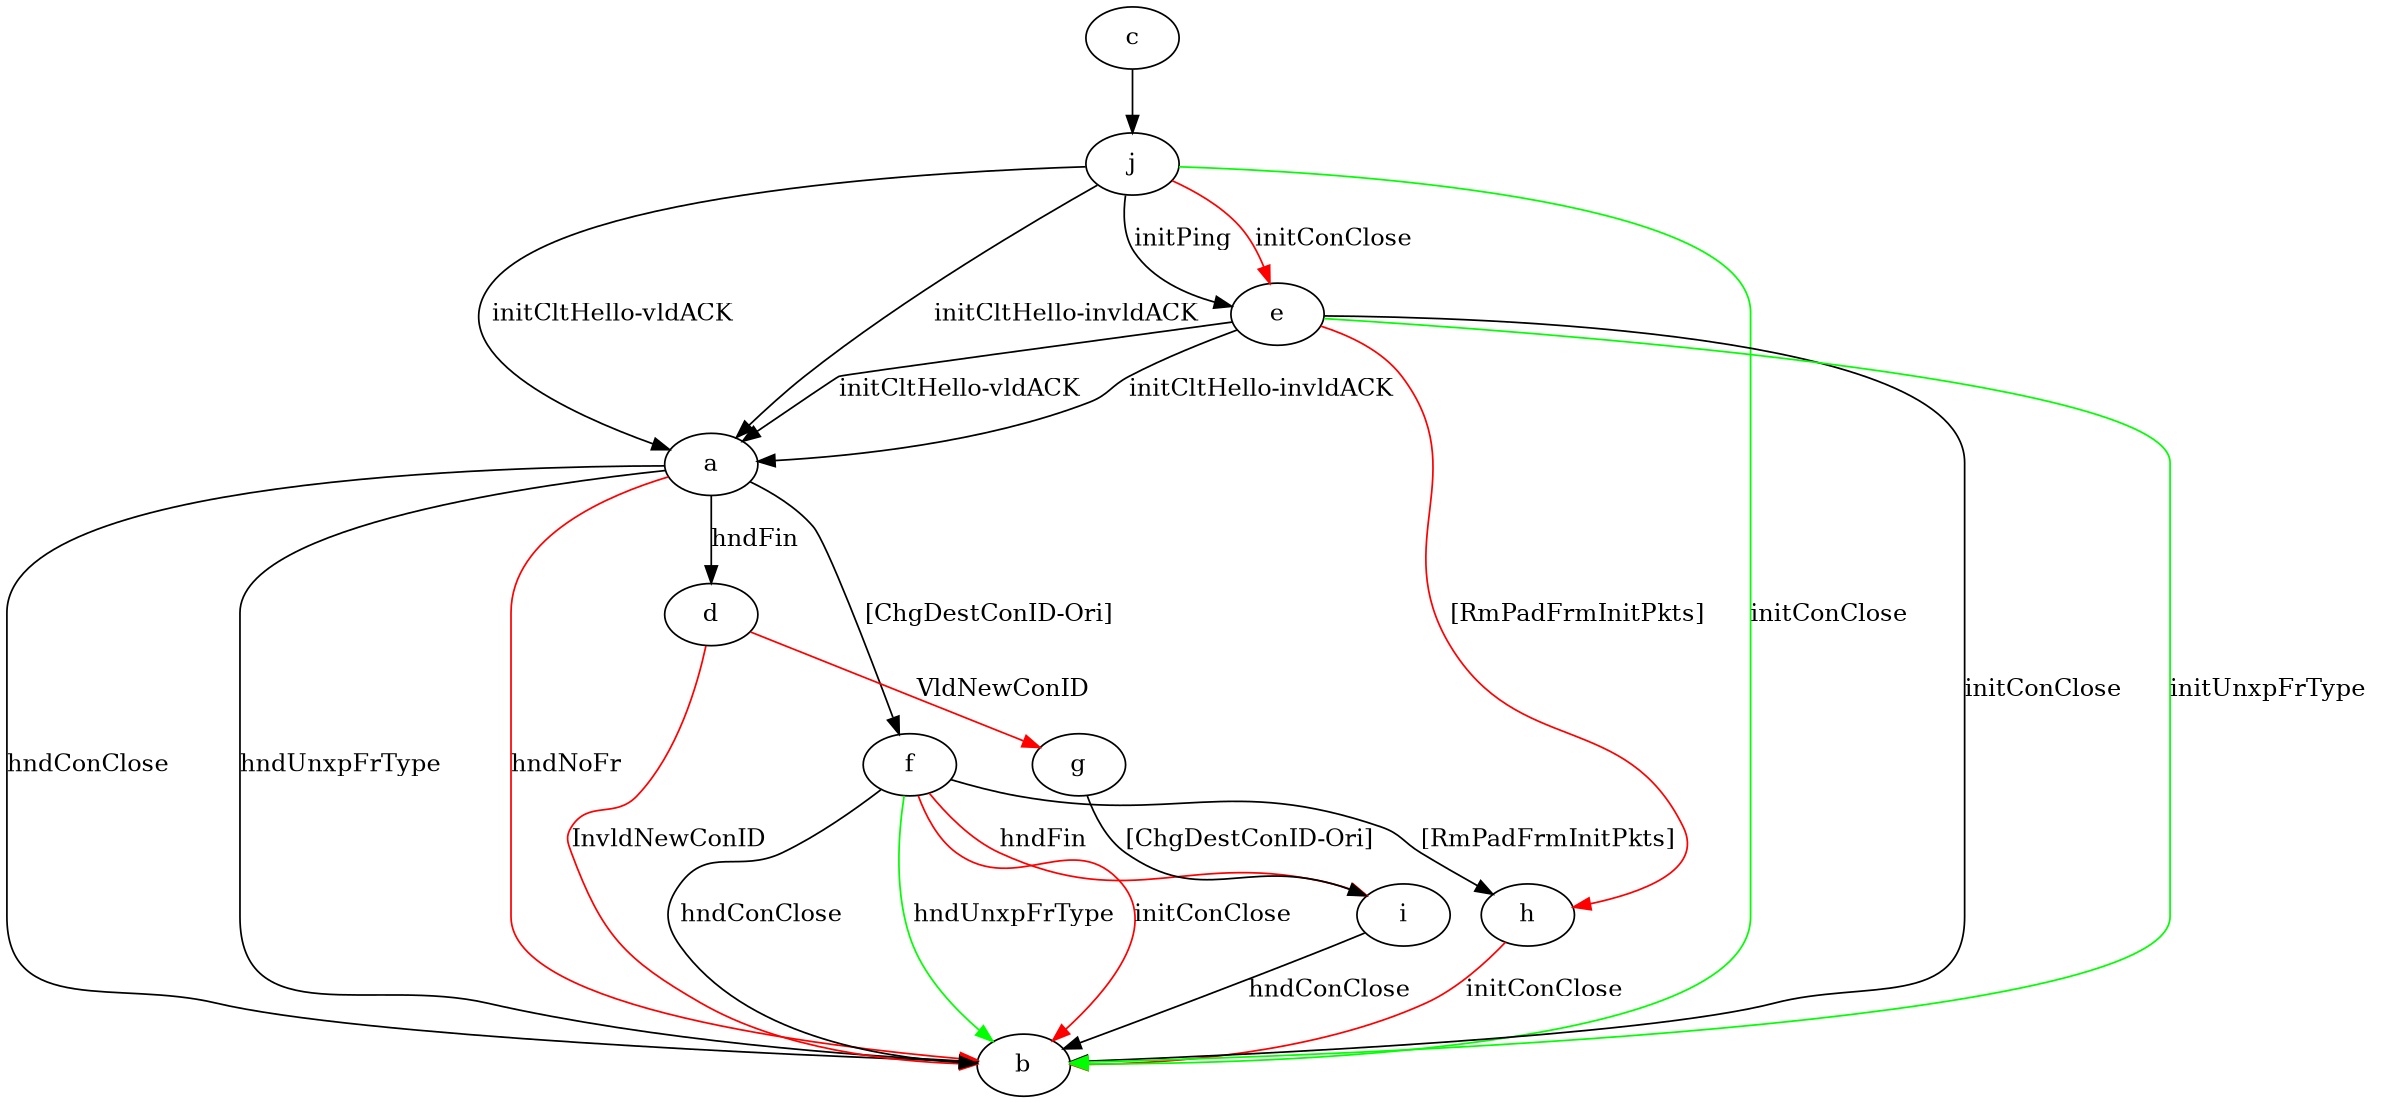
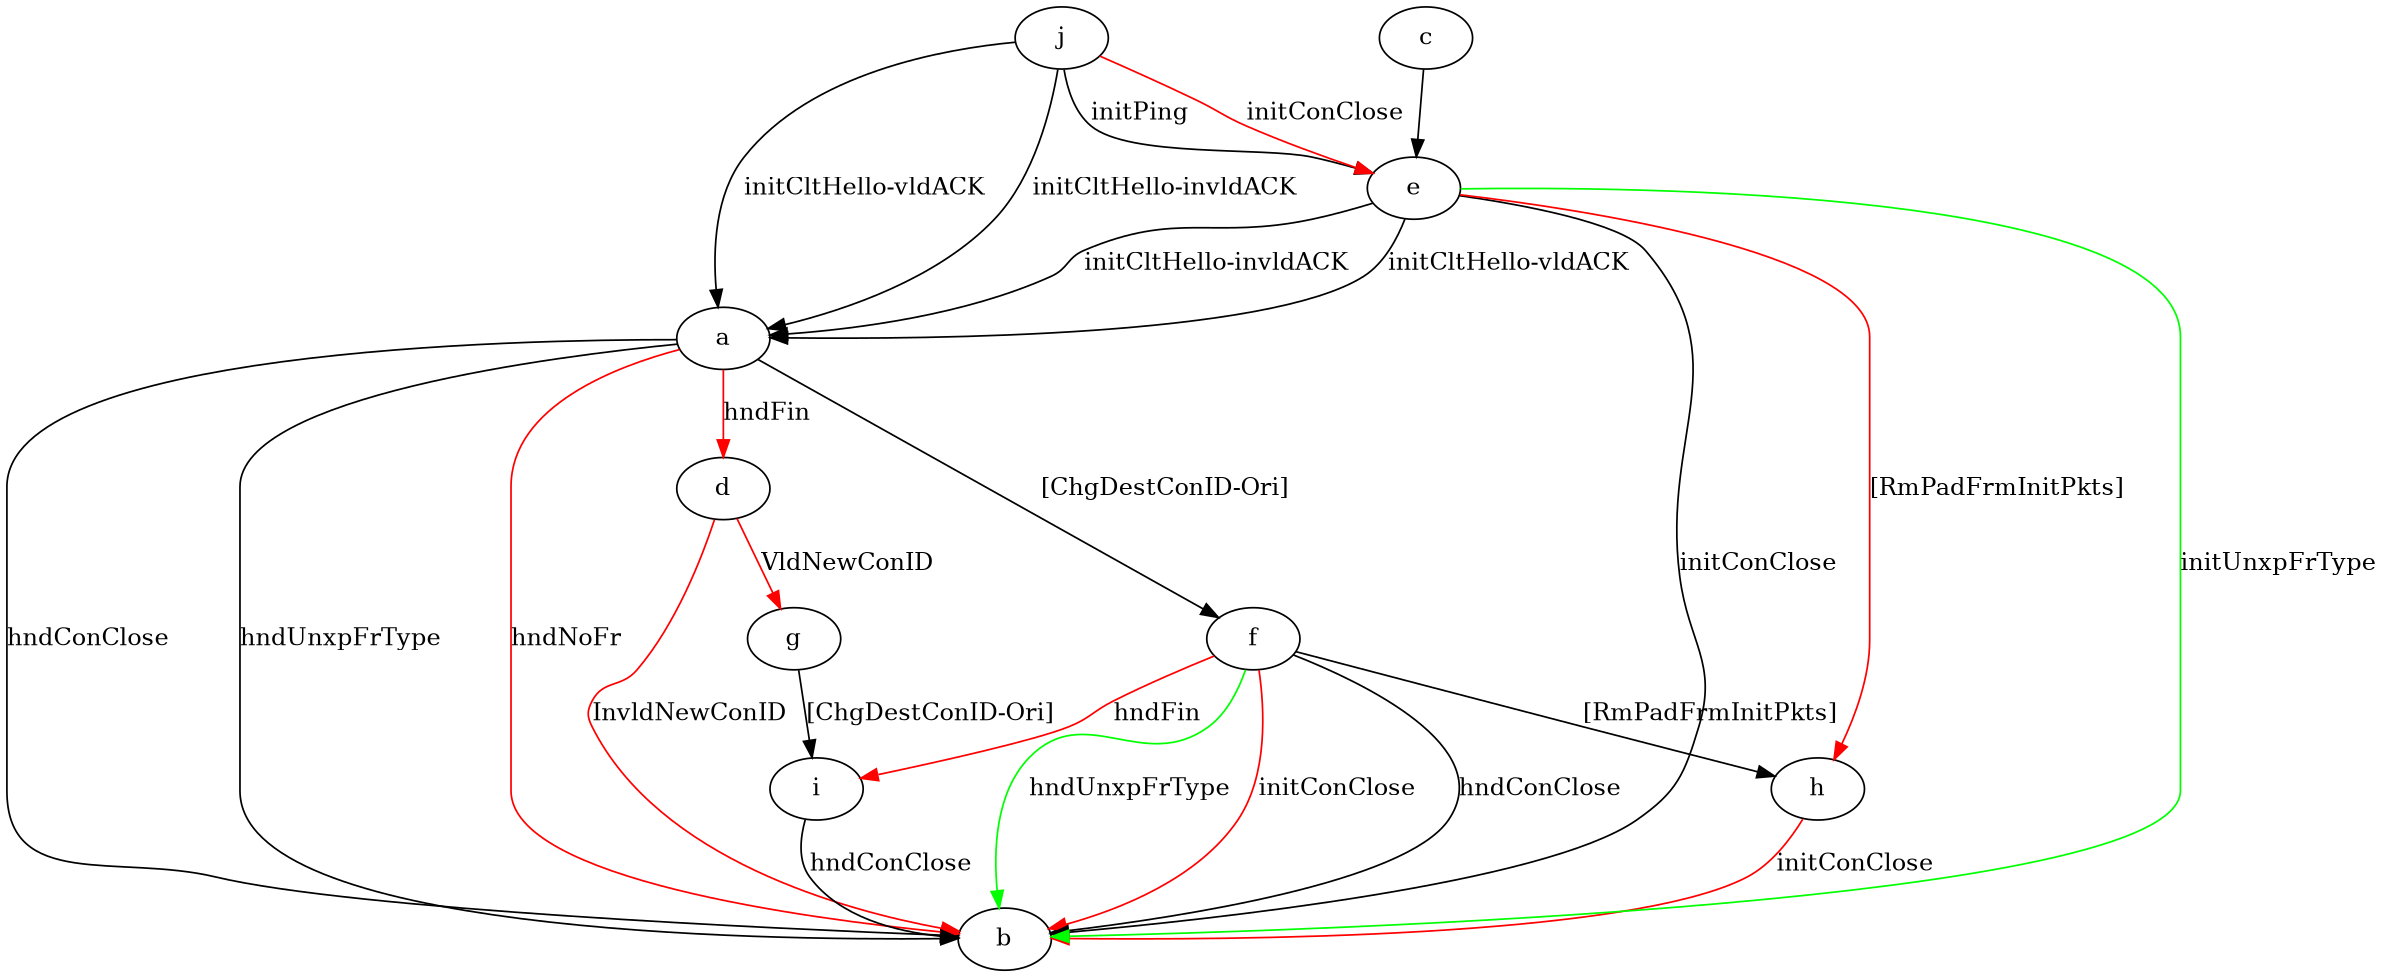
edge "c" -> "j": now "c" -> "e"
edge "a" -> "d": color black -> red
edge "j" -> "b": removed, label "initConClose"
